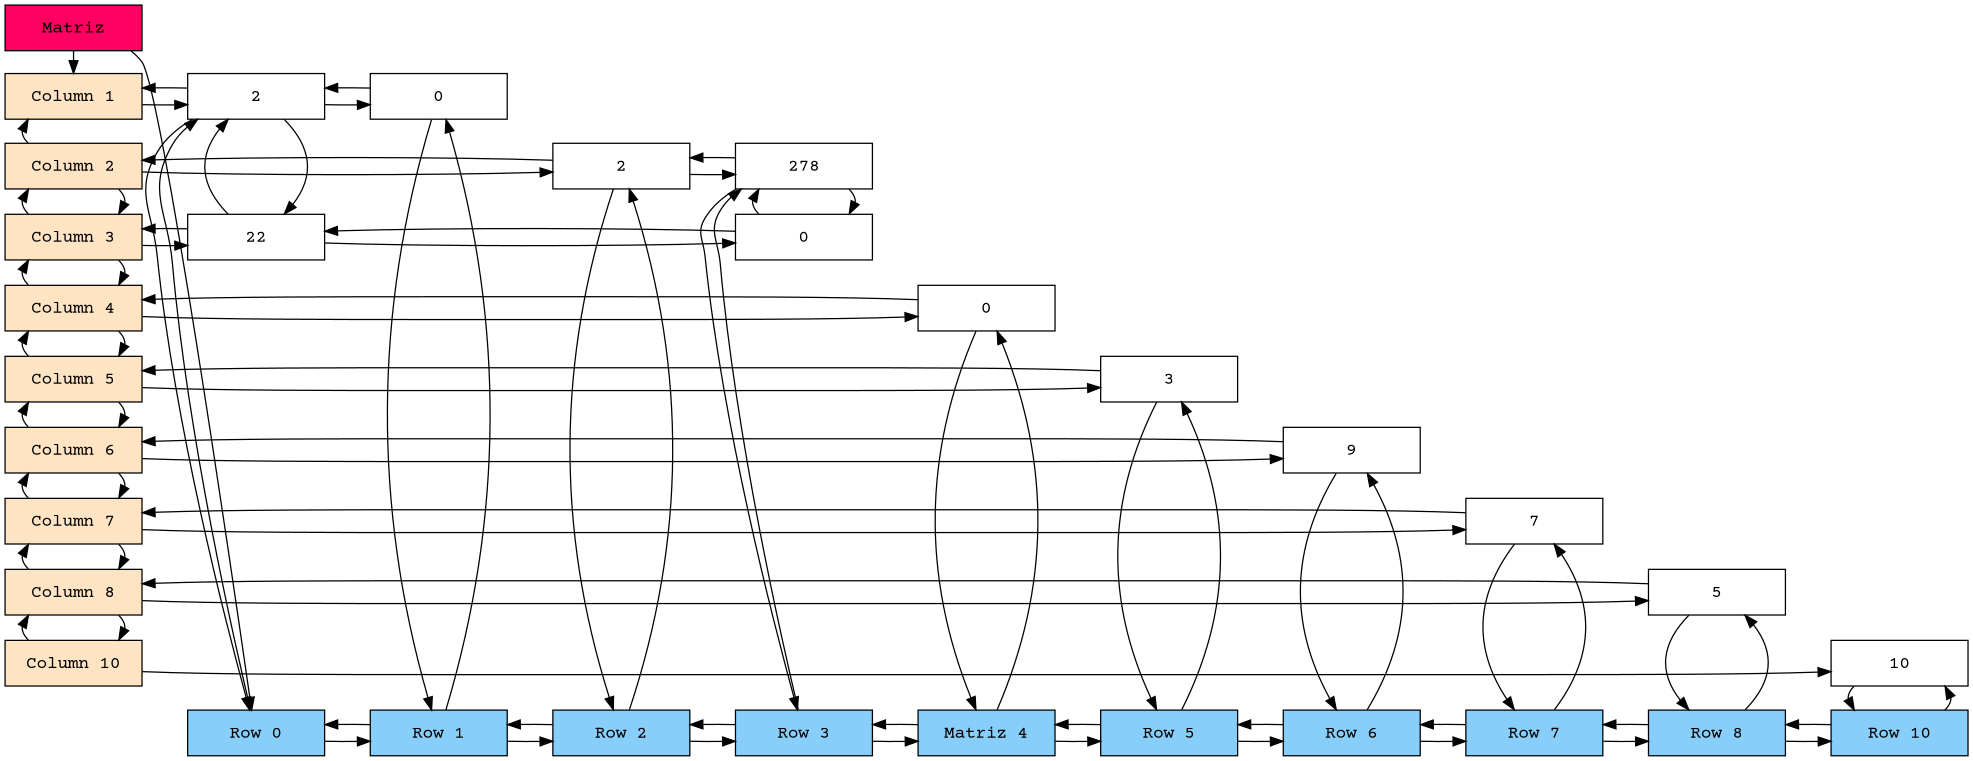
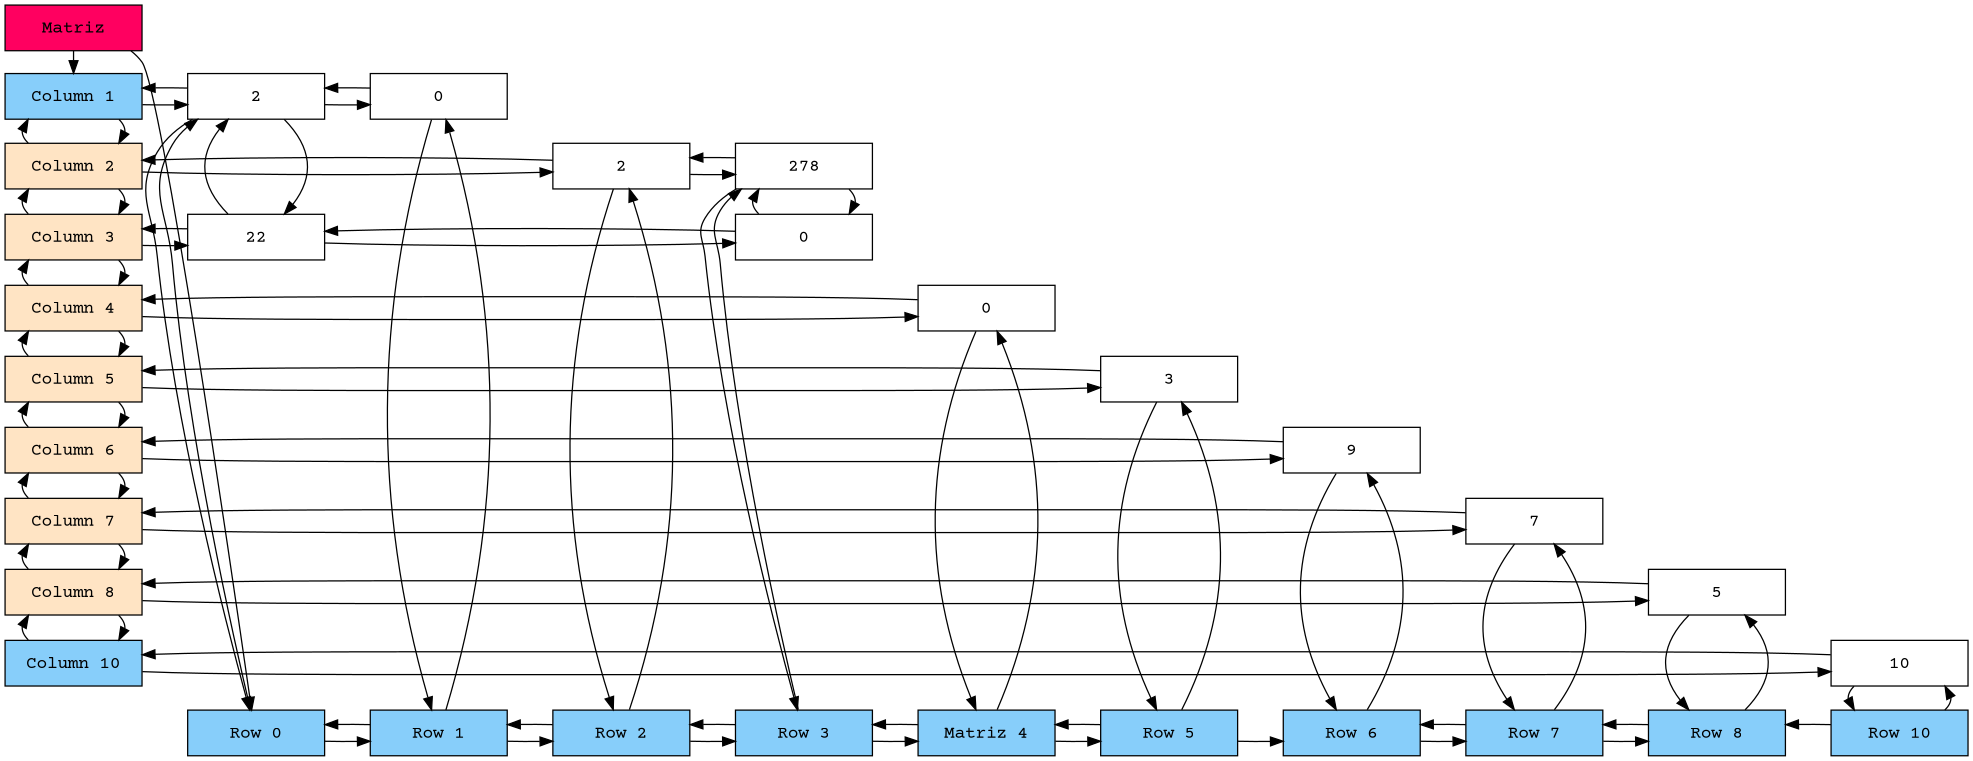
node "Column 1": fillcolor bisque1 -> lightskyblue
edge "Column 1" -> "Column 2": added
edge "10" -> "Column 10": added
node "Column 10": fillcolor bisque1 -> lightskyblue
edge "Row 6" -> "Row 5": removed
edge "Row 8" -> "Row 10": removed
